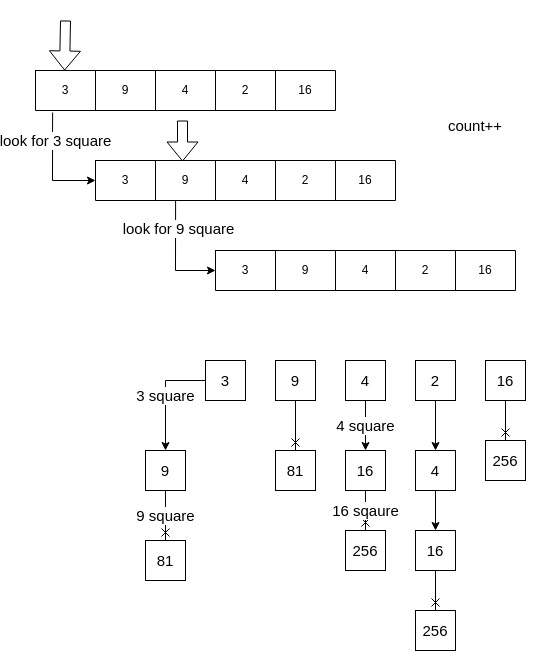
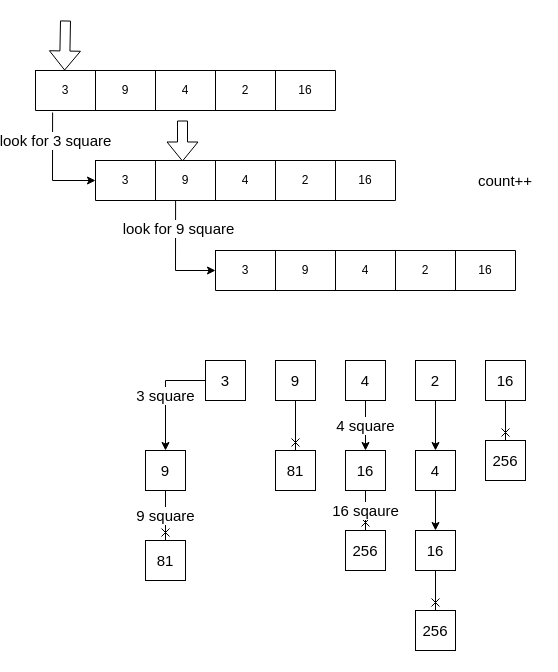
node "count++": moved (476, 126) -> (506, 181)
